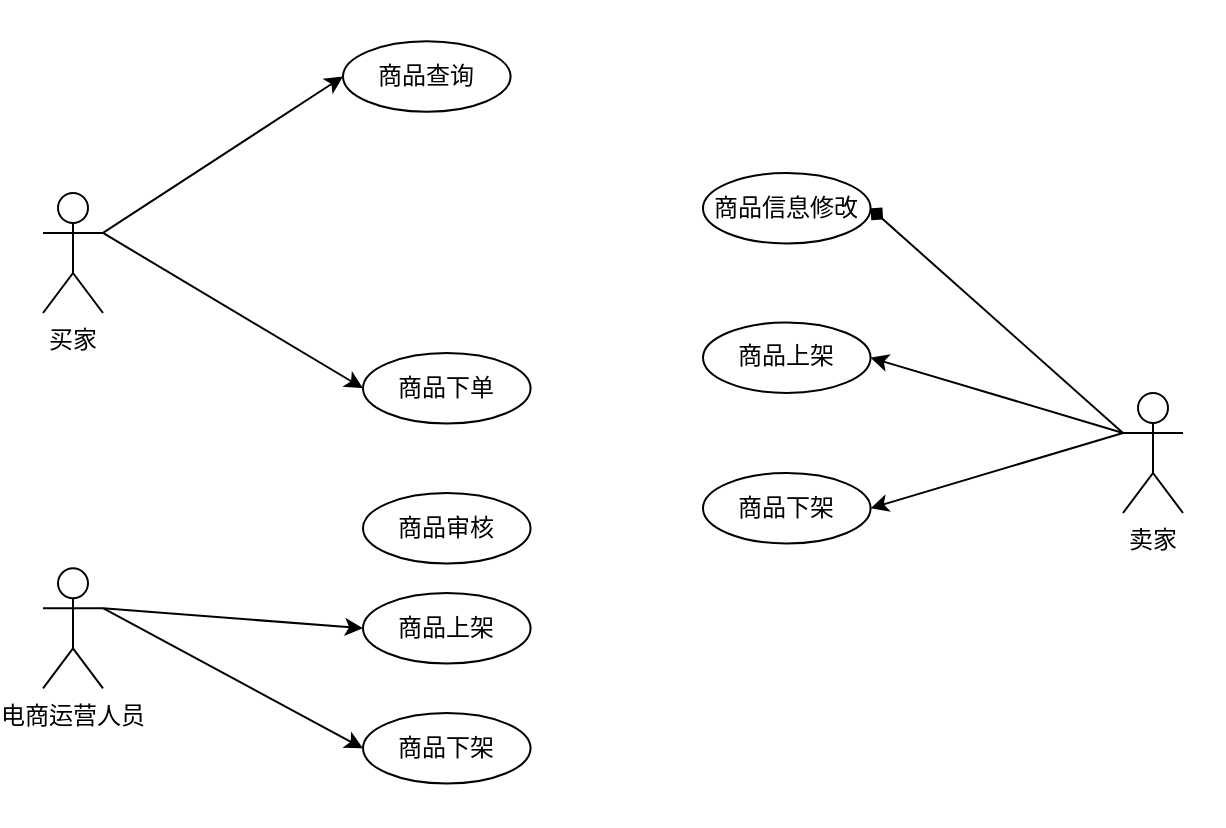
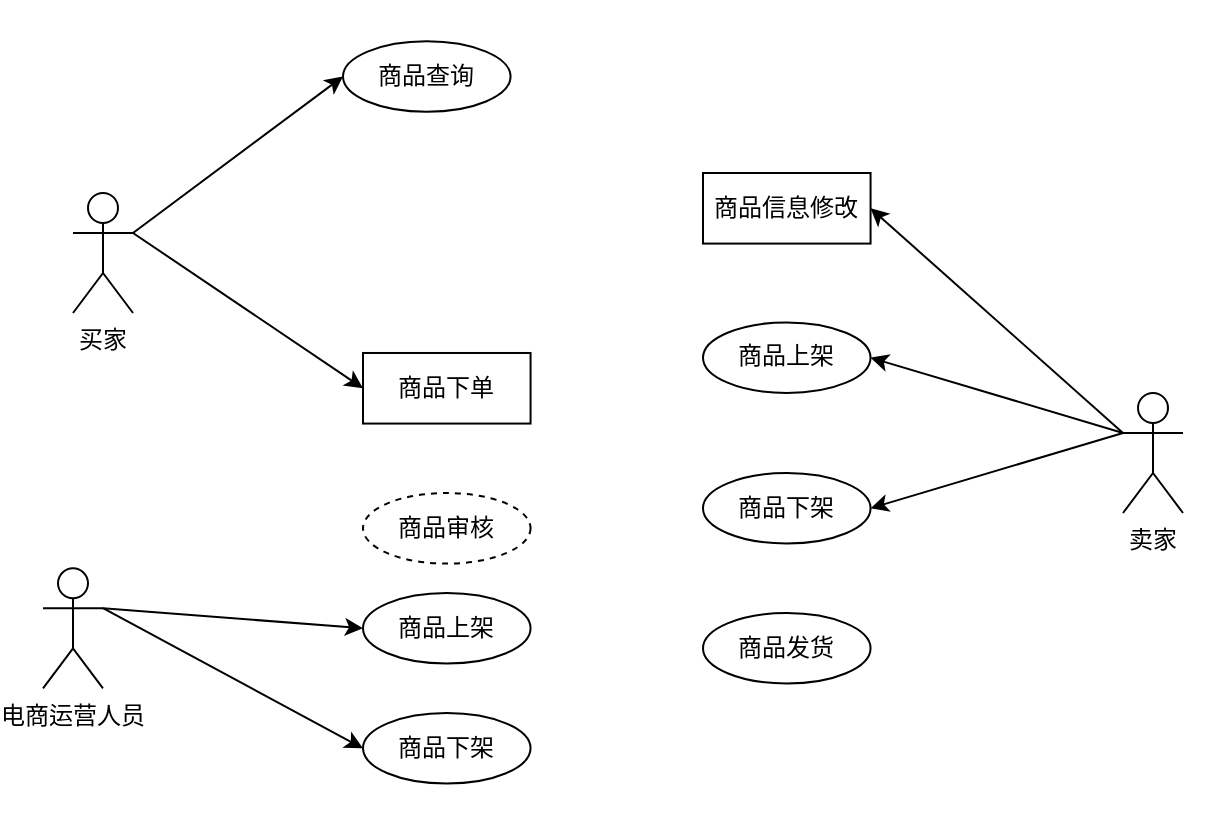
node "商品信息修改": shape ellipse -> rectangle
edge "卖家" -> "商品信息修改": arrowhead diamond -> classic
node "买家": moved (73, 253) -> (103, 253)
node "商品下单": shape ellipse -> rectangle
node "商品审核": style solid -> dashed
node "商品发货": added
